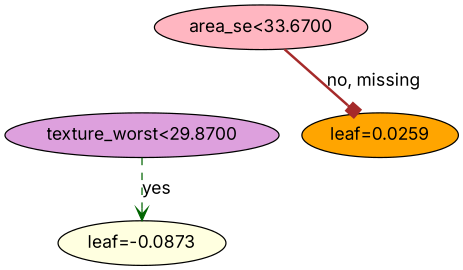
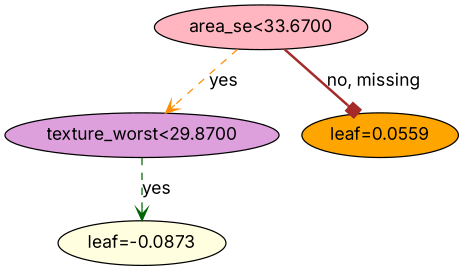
edge "area_se<33.6700" -> "texture_worst<29.8700": added, label "yes"
node "leaf=0.0259": label "leaf=0.0259" -> "leaf=0.0559"
